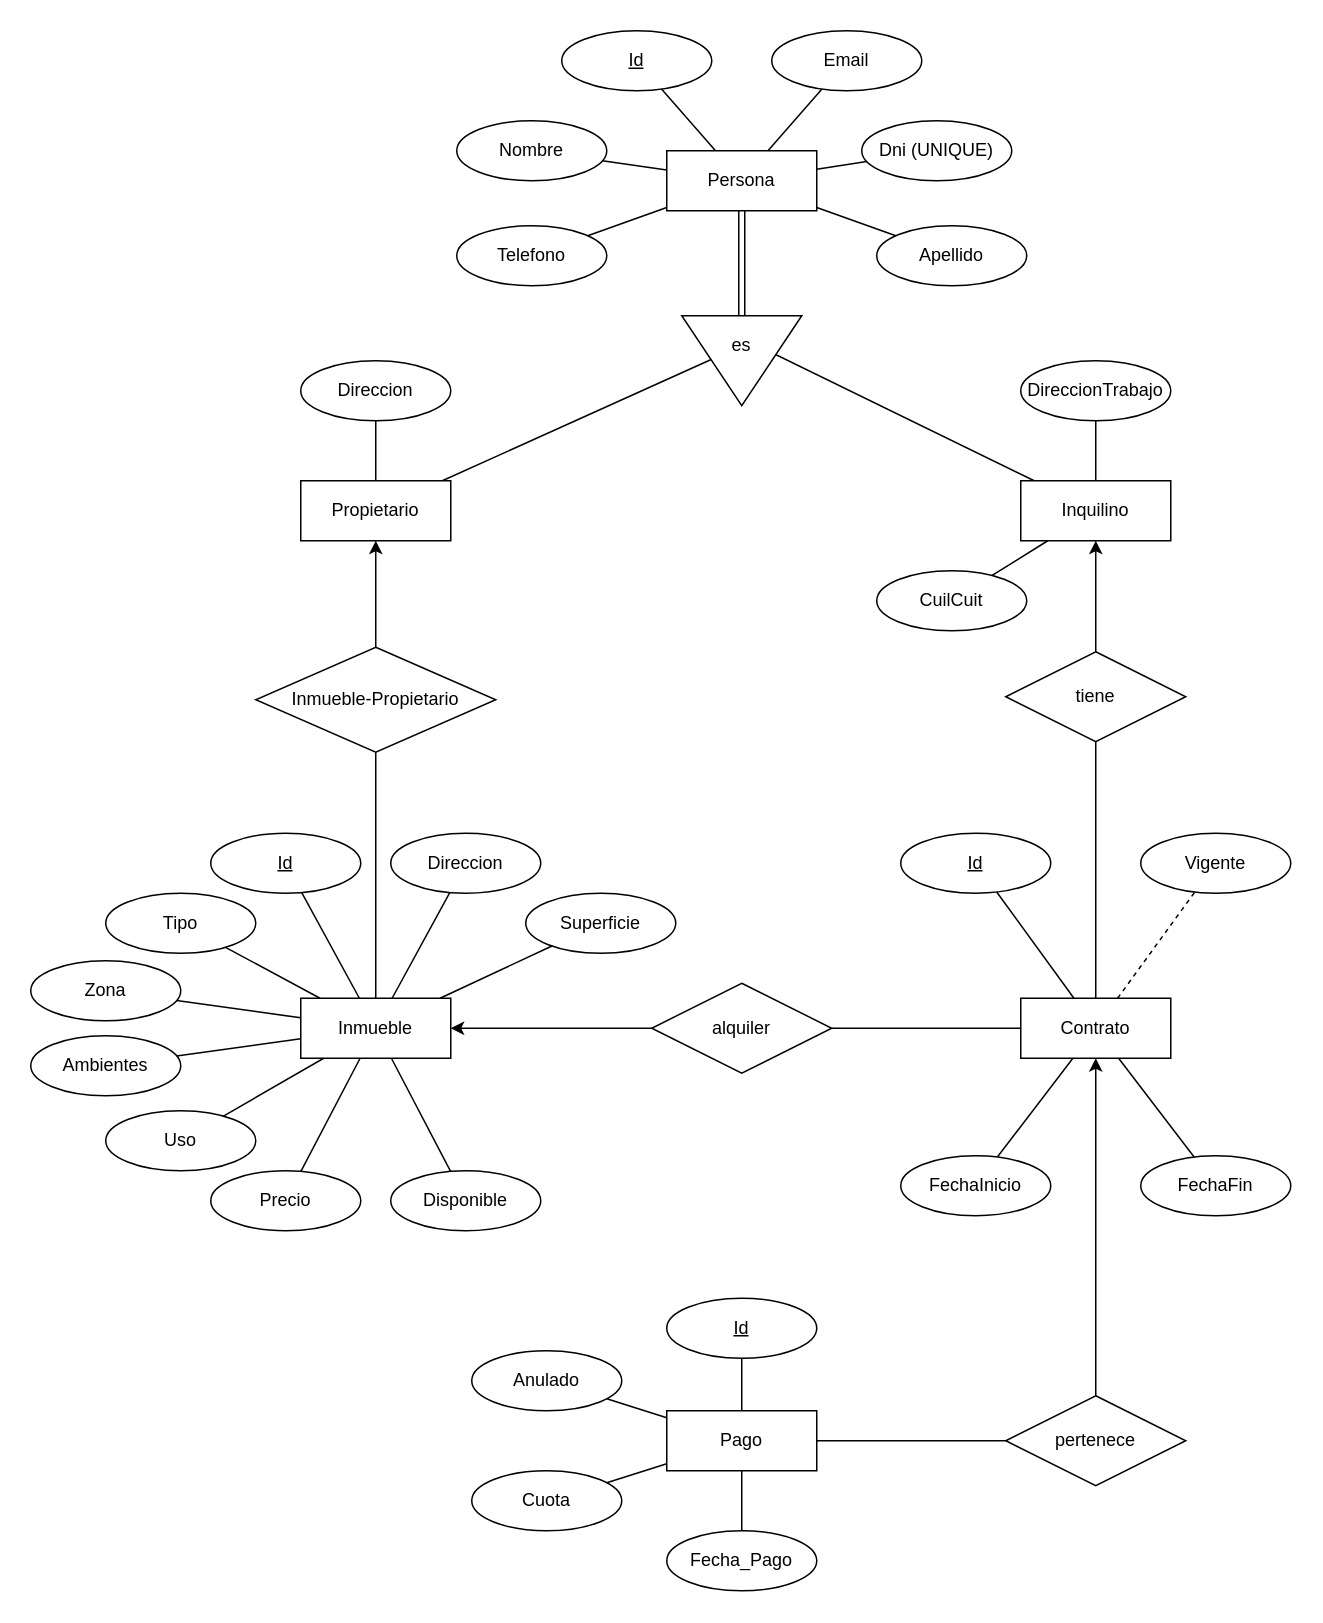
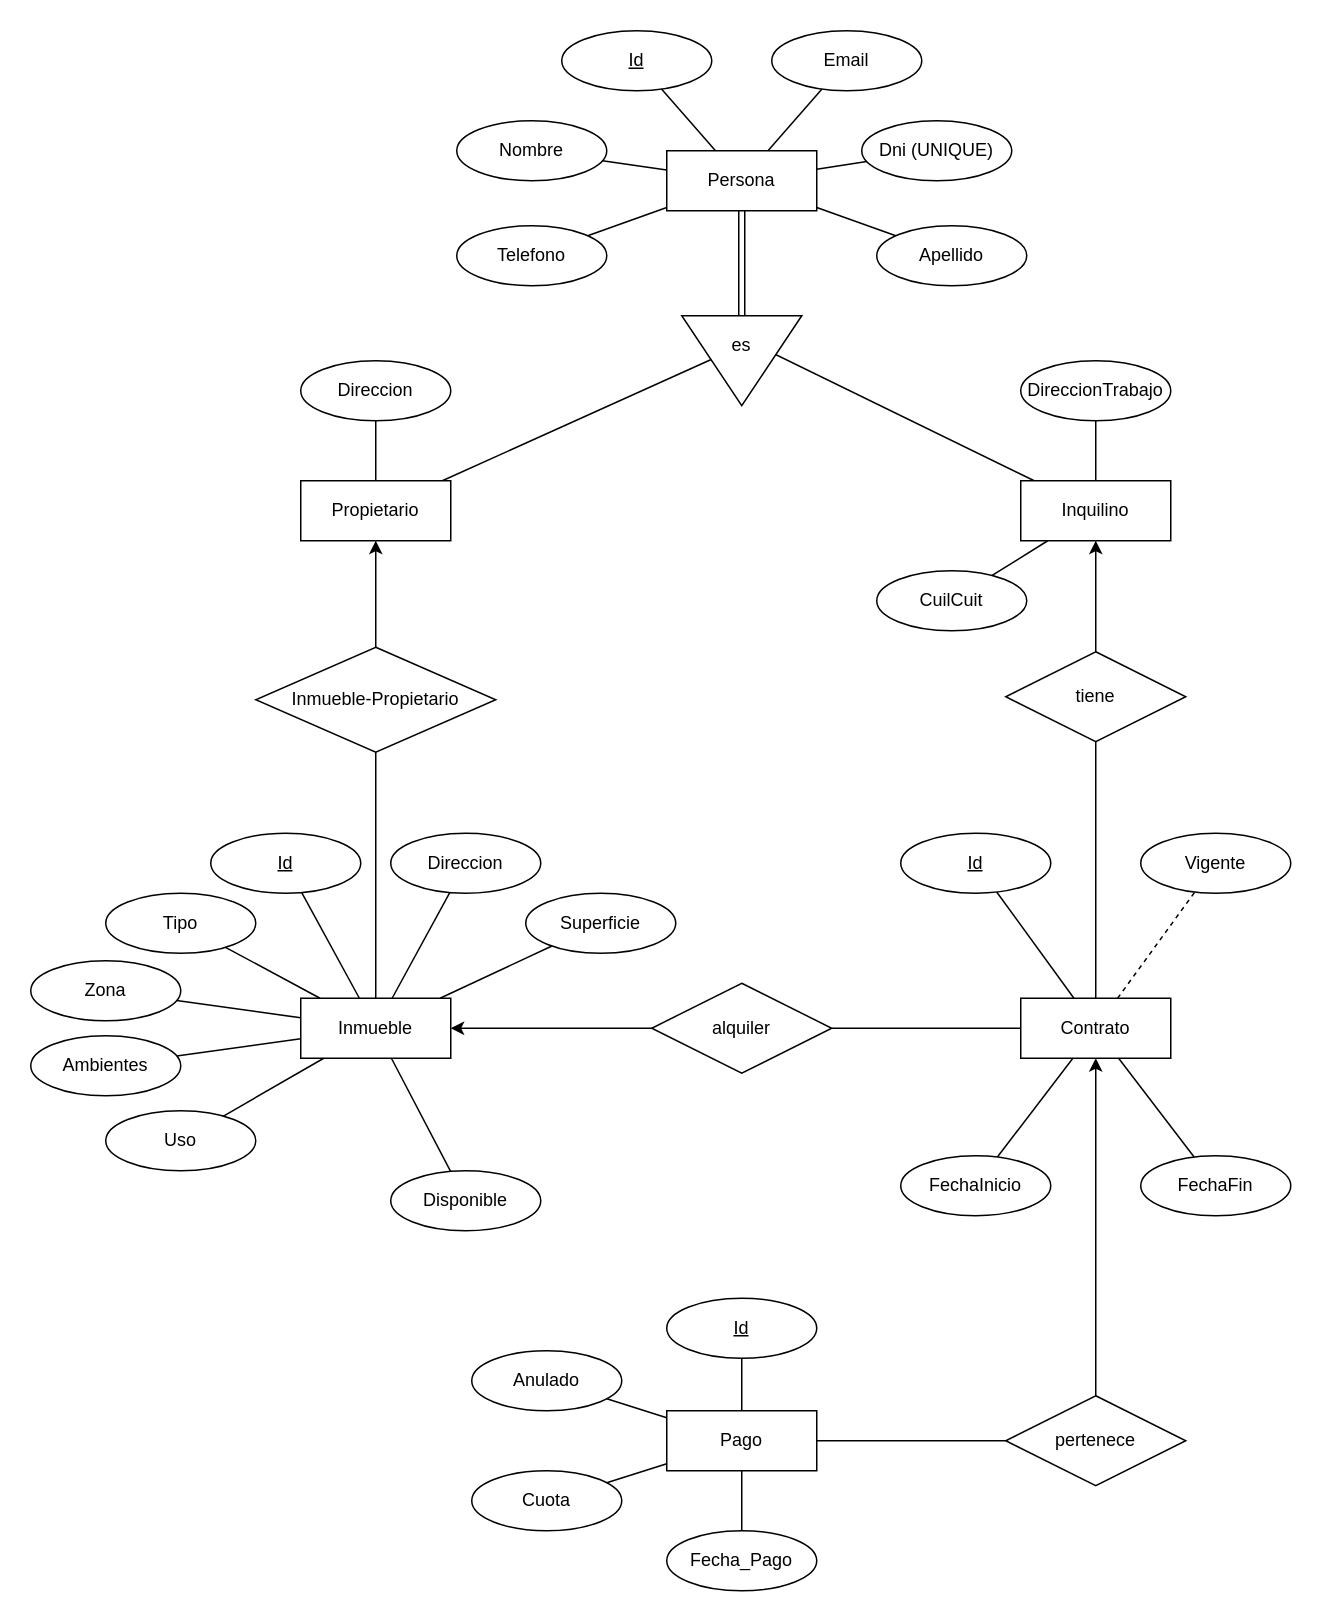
edge "Inmueble" -- "Precio": removed
node "Precio": removed
